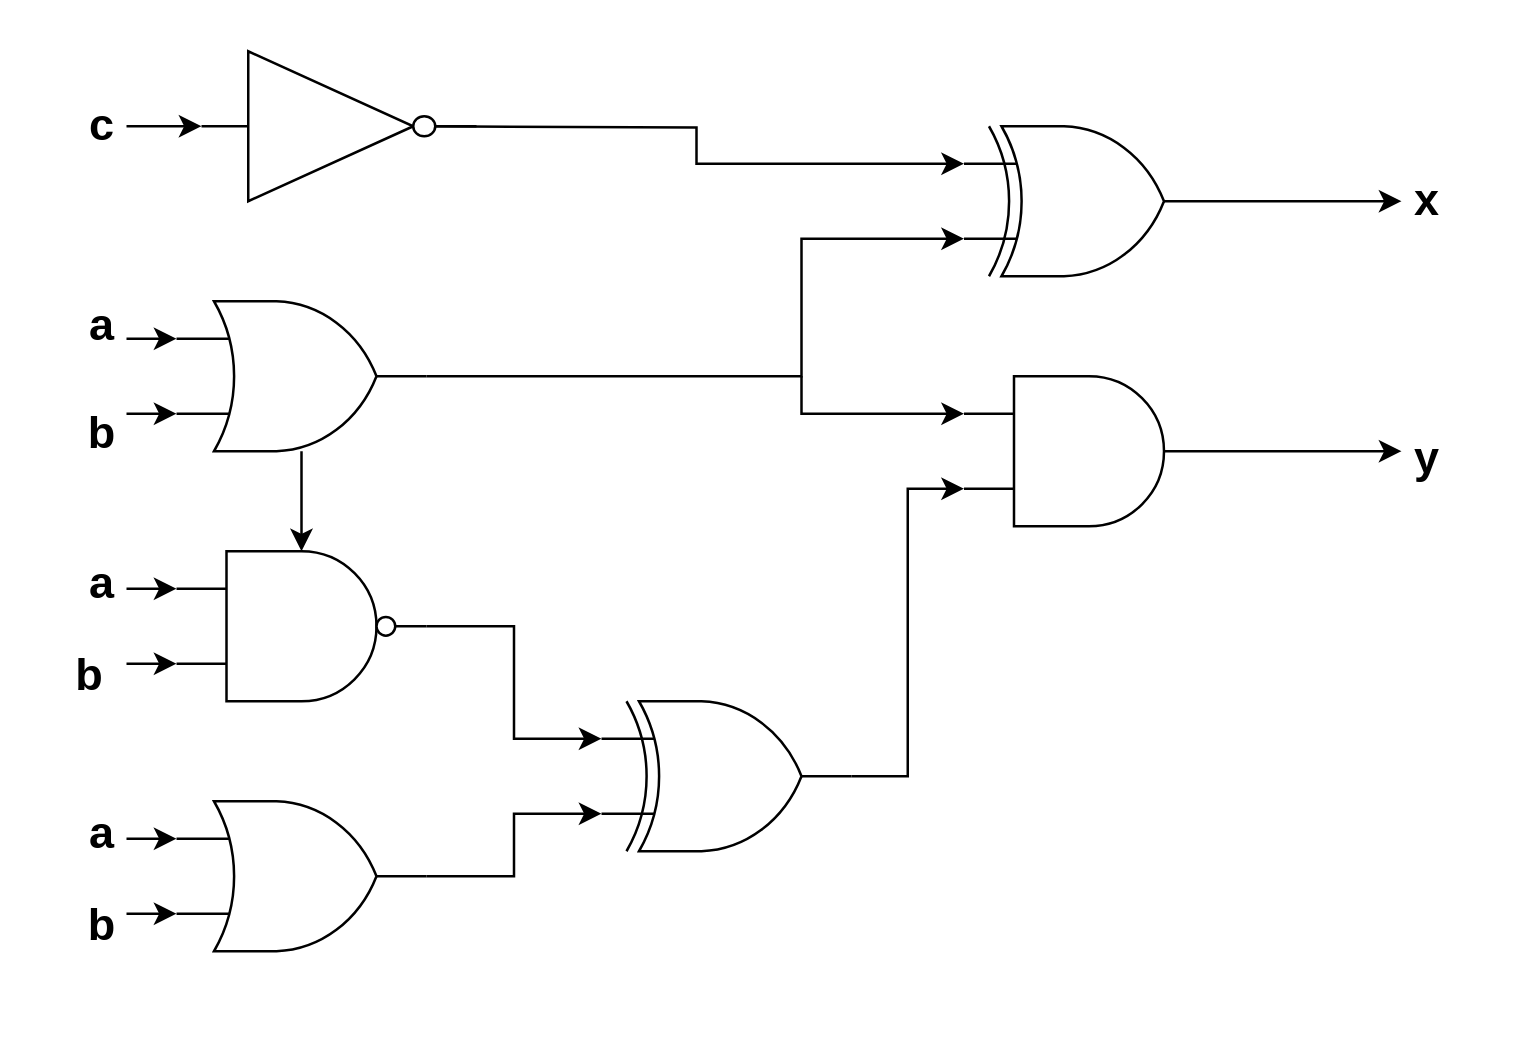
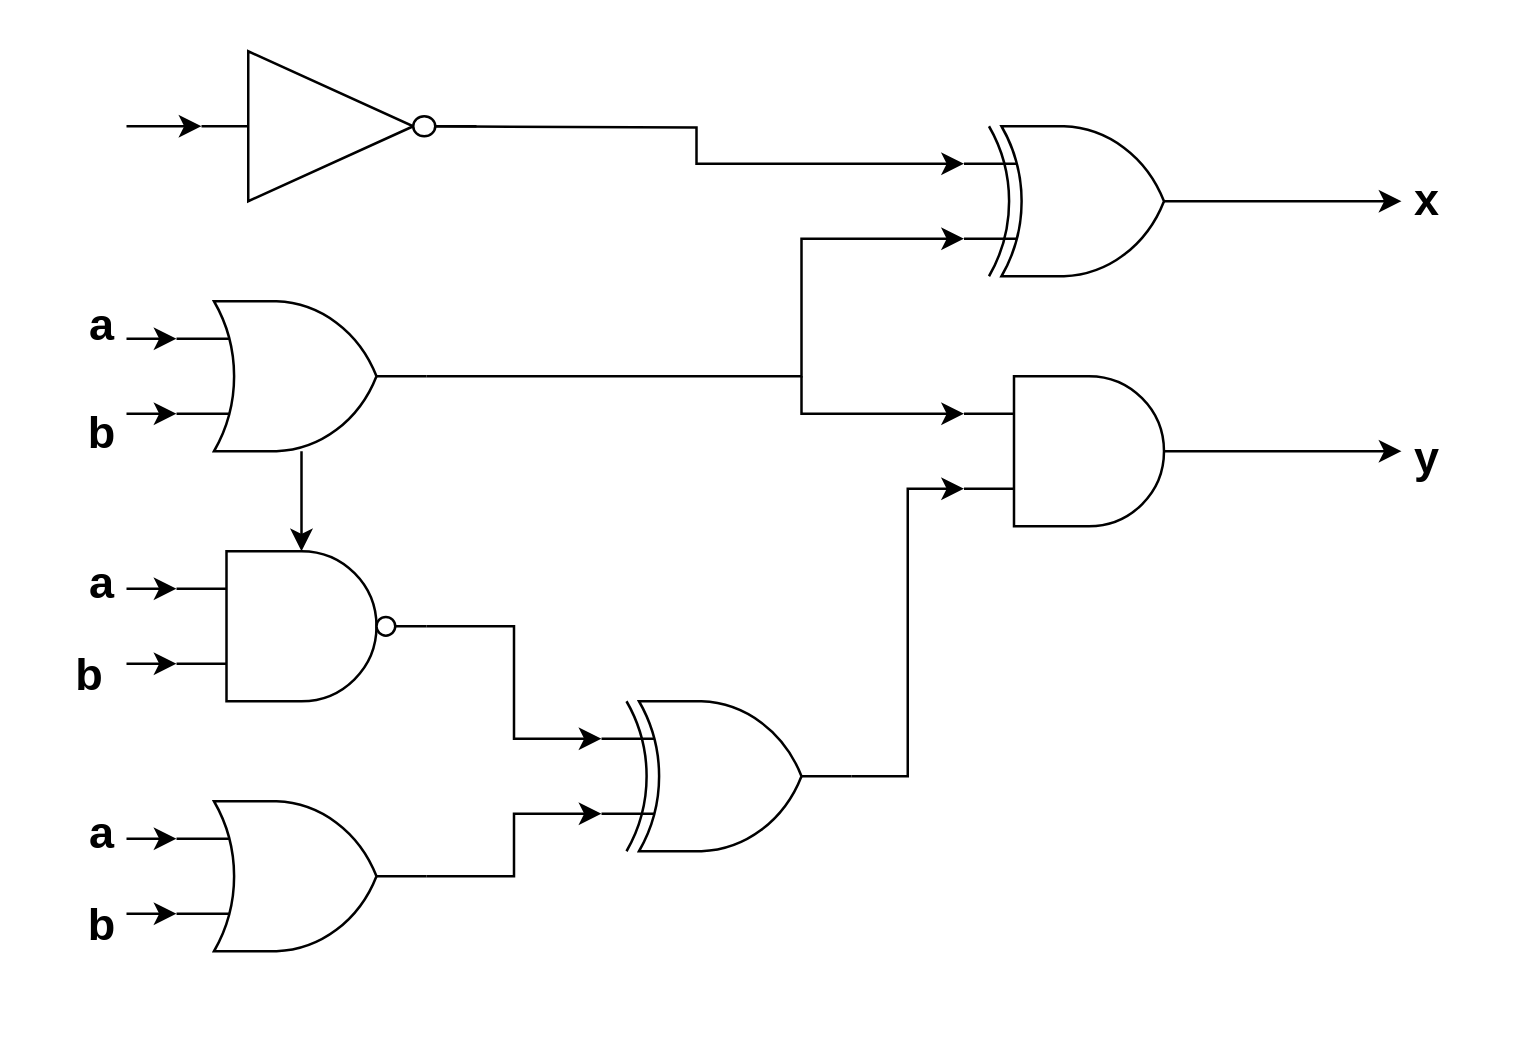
node "c": removed
